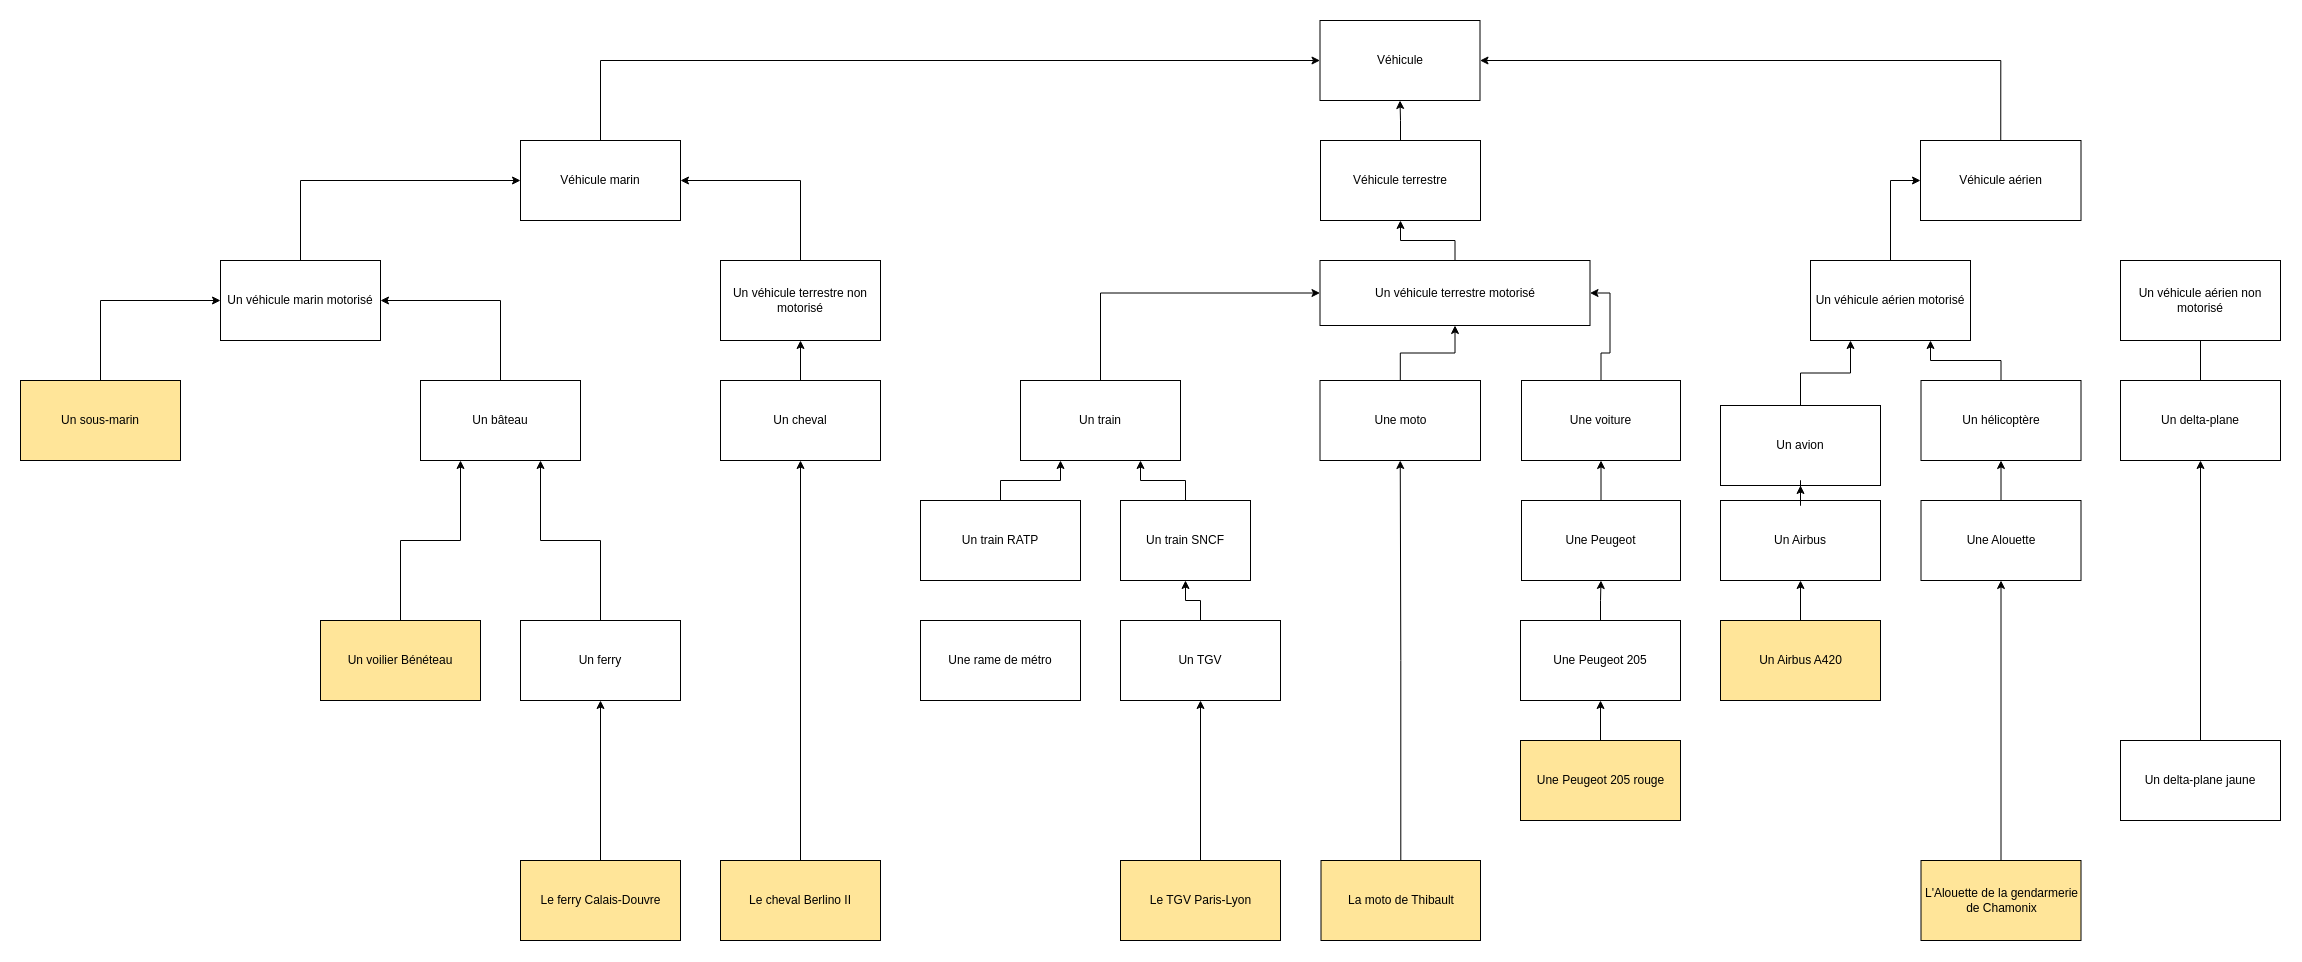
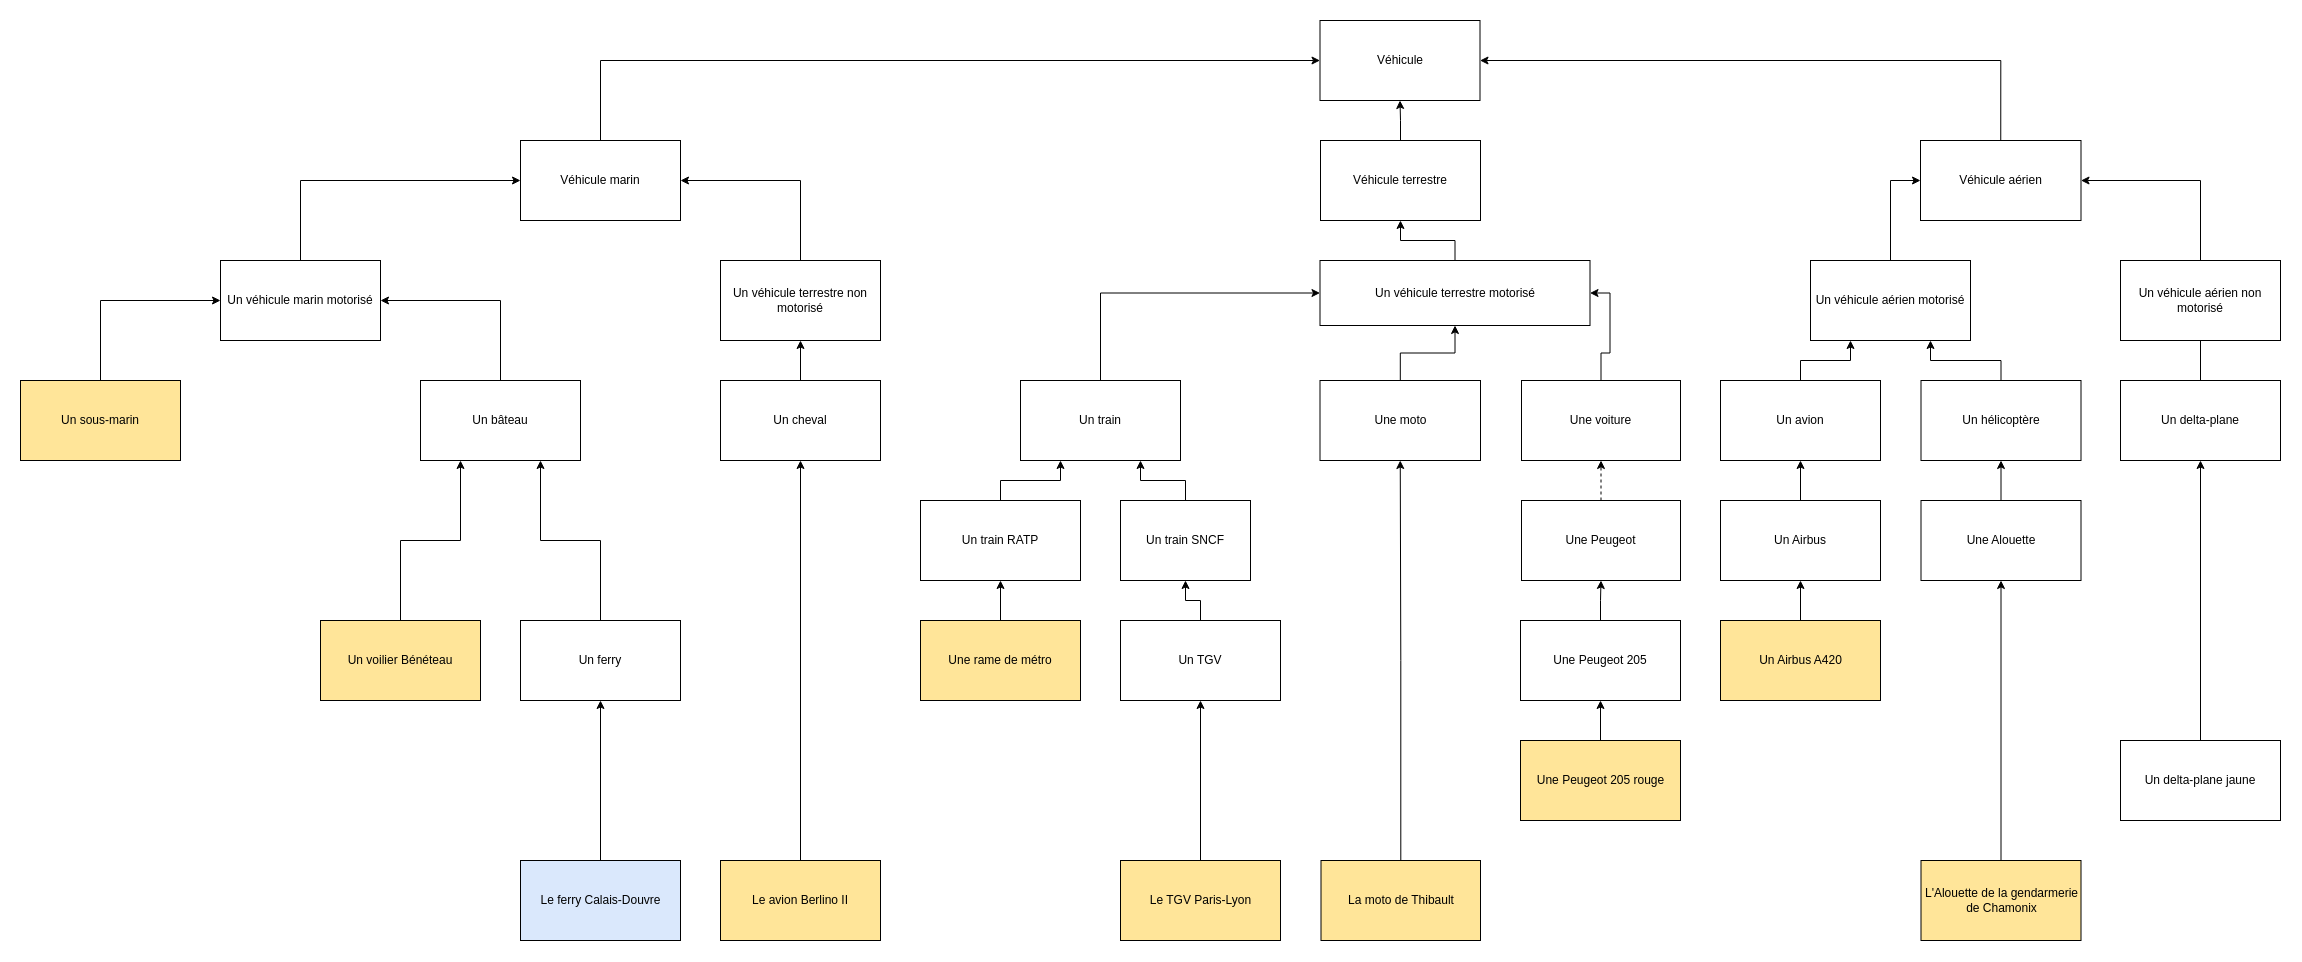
edge "Un véhicule aérien non motorisé" -> "Véhicule aérien": added
node "Un avion": moved (1801, 446) -> (1801, 421)
edge "Une Peugeot" -> "Une voiture": style solid -> dashed
edge "Une rame de métro" -> "Un train RATP": added
node "Une rame de métro": fillcolor #ffffff -> #ffe599
node "Le ferry Calais-Douvre": fillcolor #ffe599 -> #dae8fc
node "Le cheval Berlino II": label "Le cheval Berlino II" -> "Le avion Berlino II"
